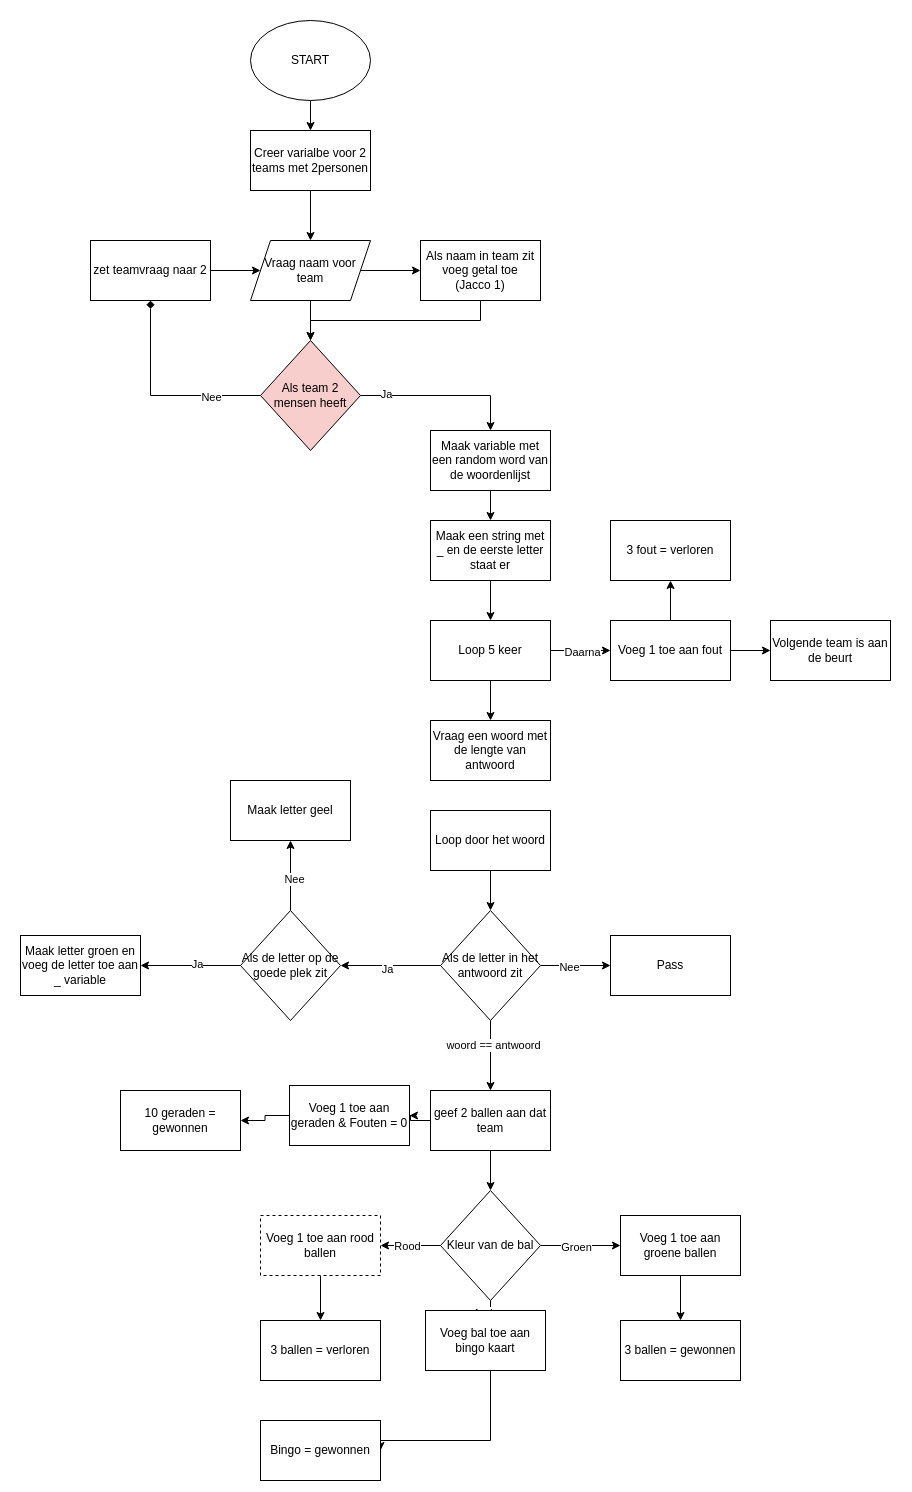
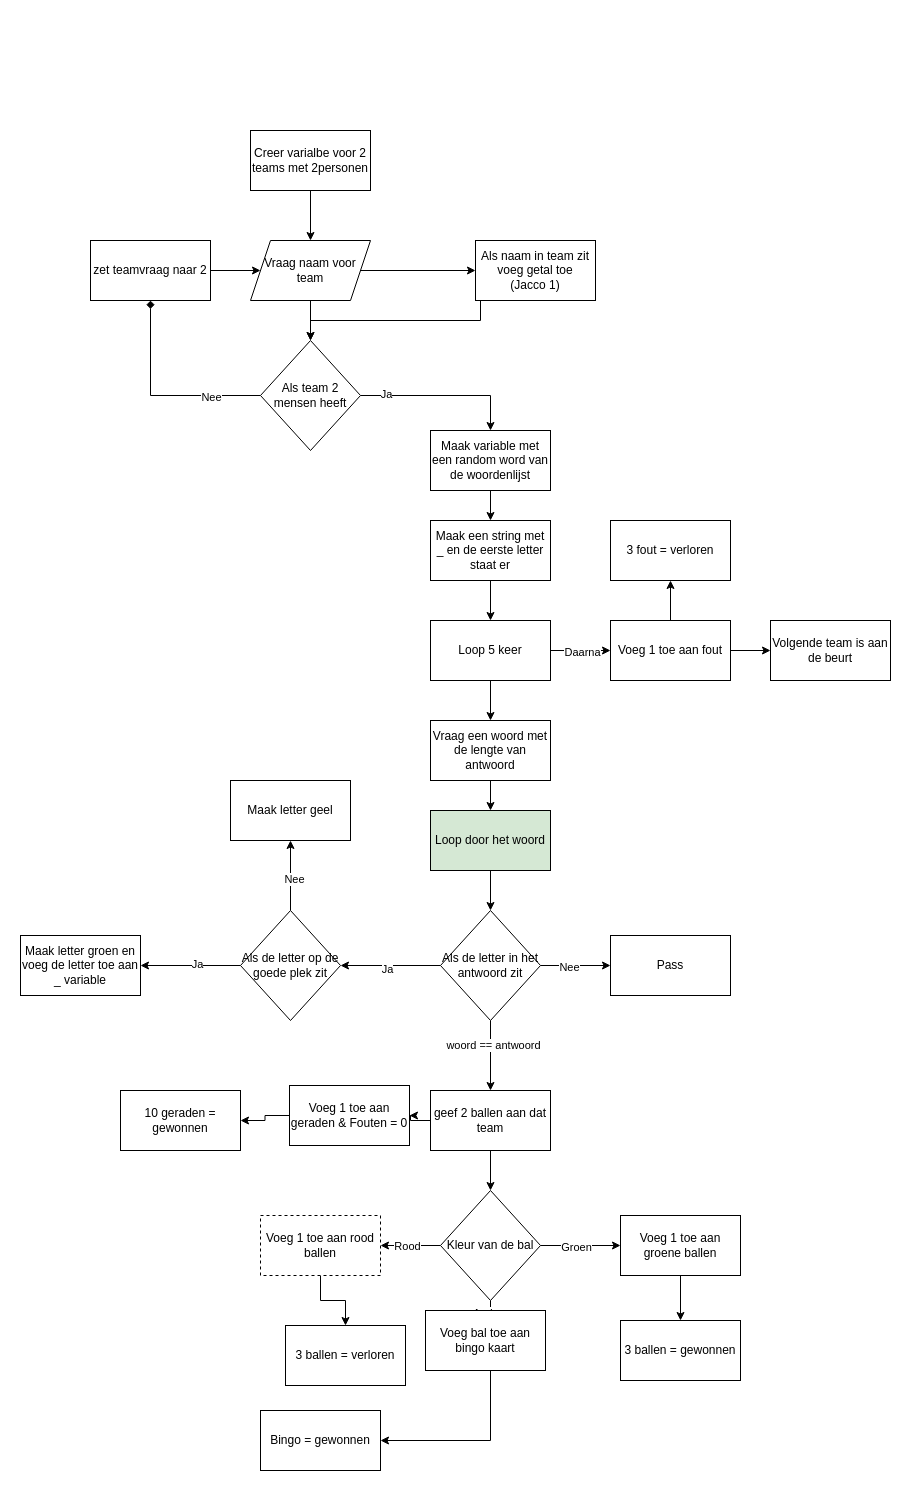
node "START": removed
edge "START" -> "Creer varialbe voor 2 teams met 2personen": removed
node "Als naam in team zit voeg getal toe (Jacco 1)": moved (481, 271) -> (536, 271)
node "Als team 2 mensen heeft": fillcolor #f8cecc -> #ffffff
edge "Vraag een woord met de lengte van antwoord" -> "Loop door het woord": added
node "Loop door het woord": fillcolor #ffffff -> #d5e8d4
node "3 ballen = verloren": moved (321, 1351) -> (346, 1356)
node "Bingo = gewonnen": moved (321, 1451) -> (321, 1441)
